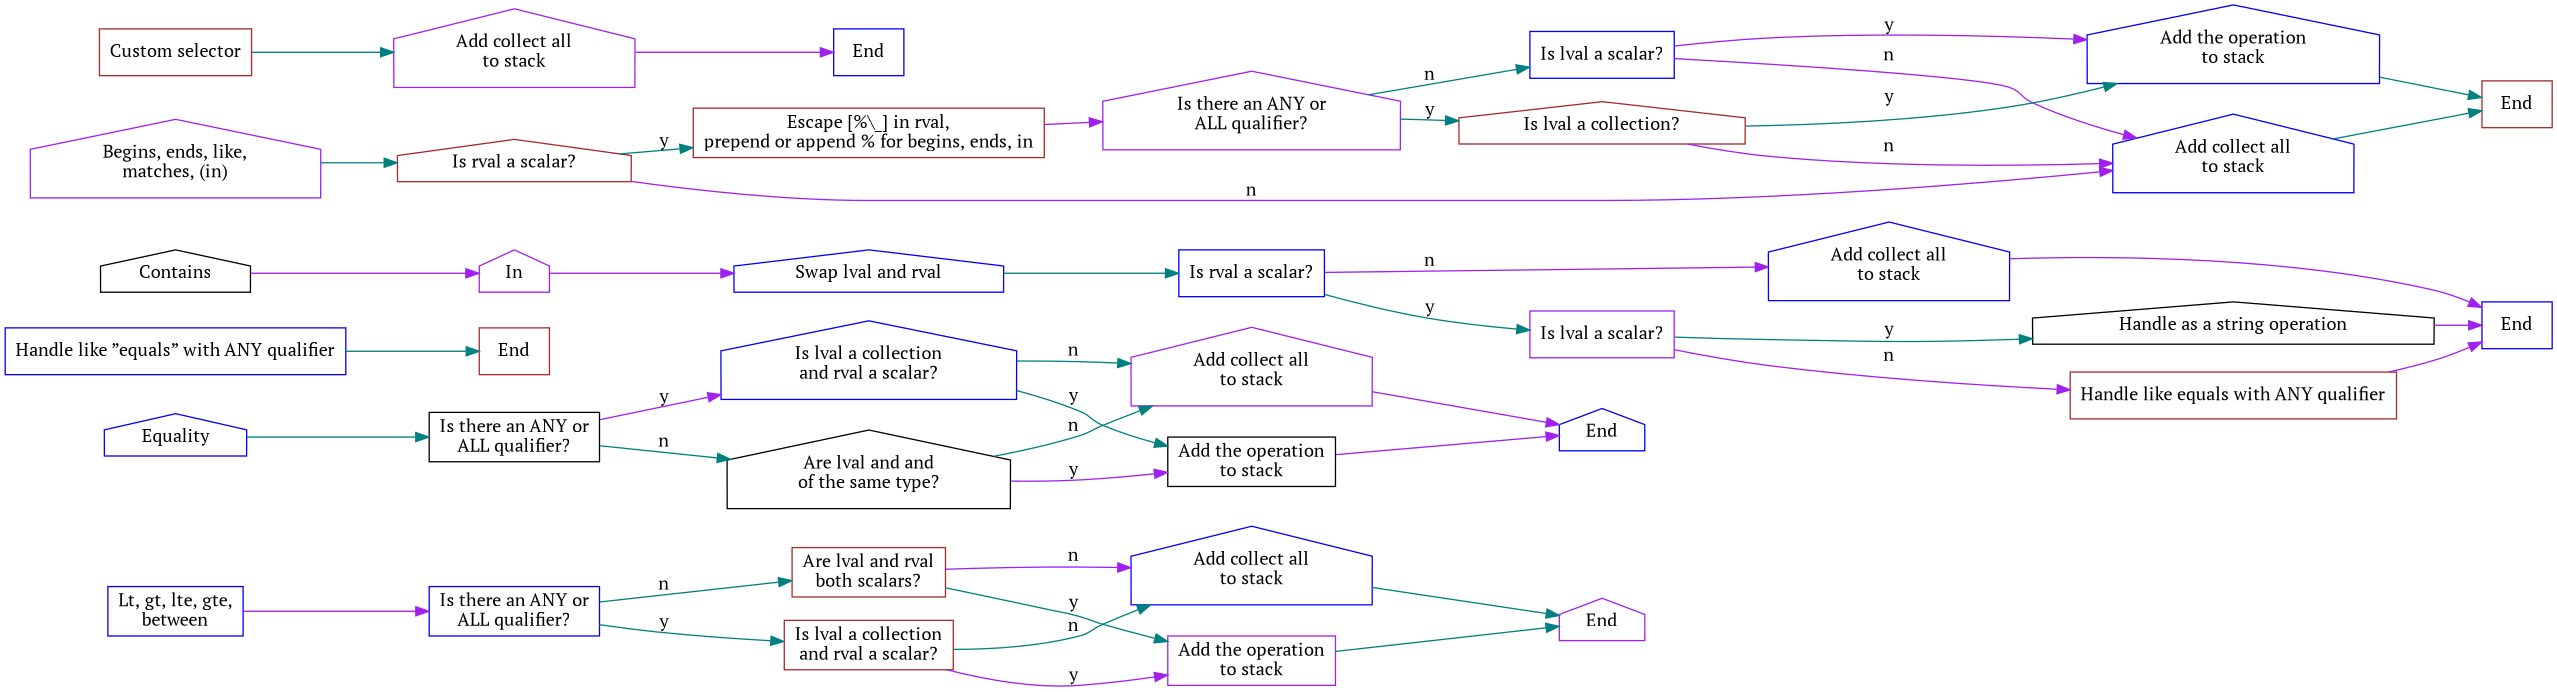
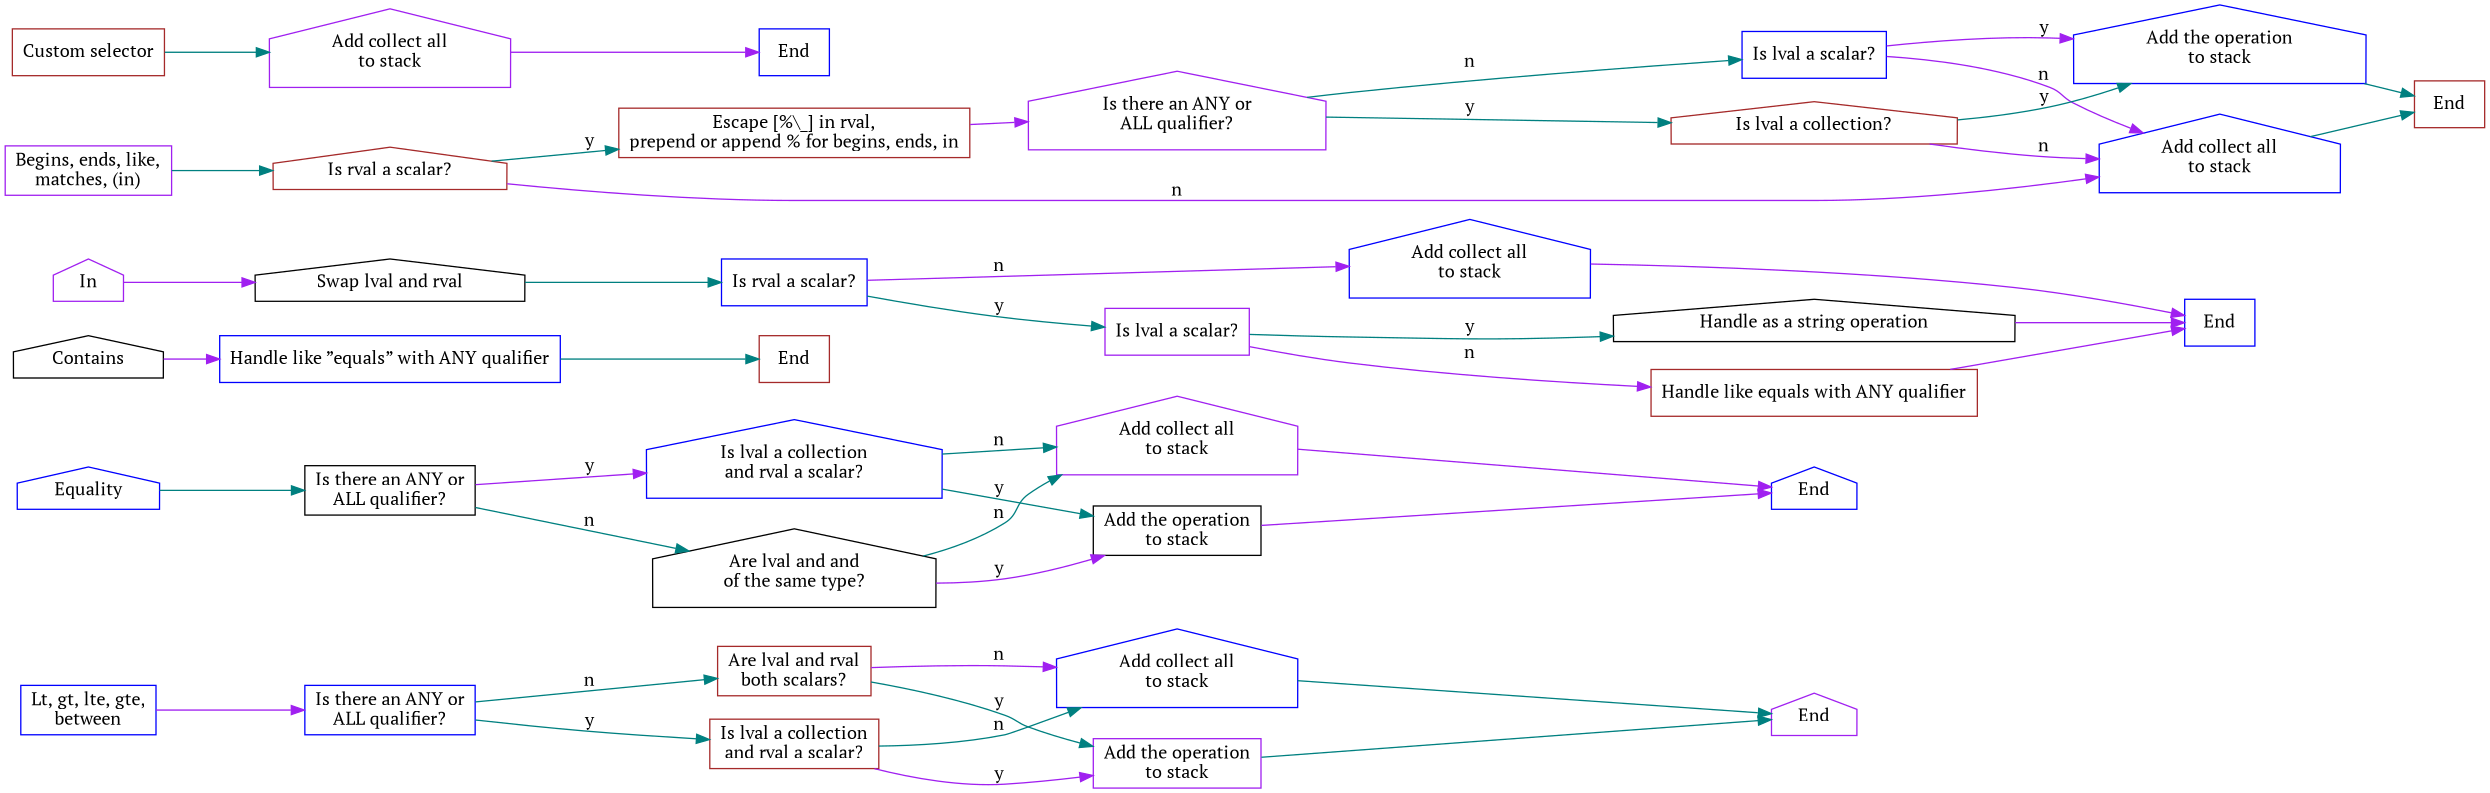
node "Begins, ends, like, matches, (in)": shape house -> box
edge "Contains" -> "In": now "Contains" -> "Handle like ”equals” with ANY qualifier"
node "Swap lval and rval": color blue -> black
